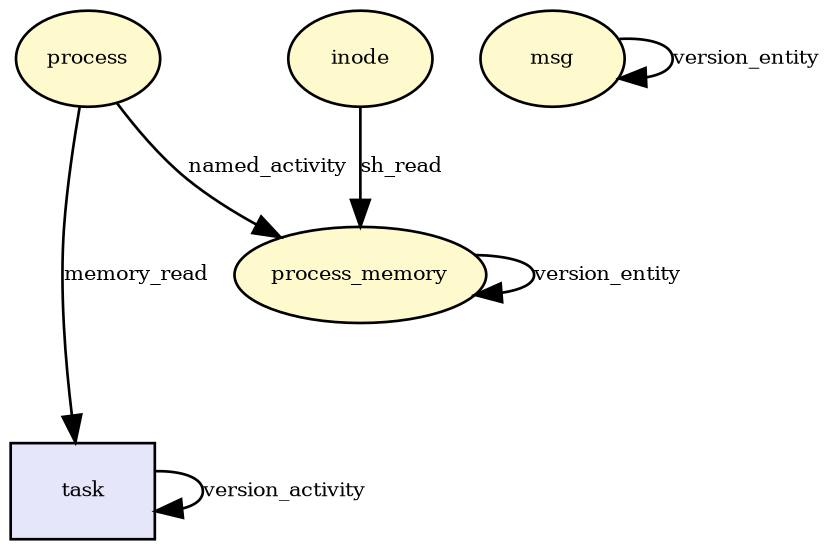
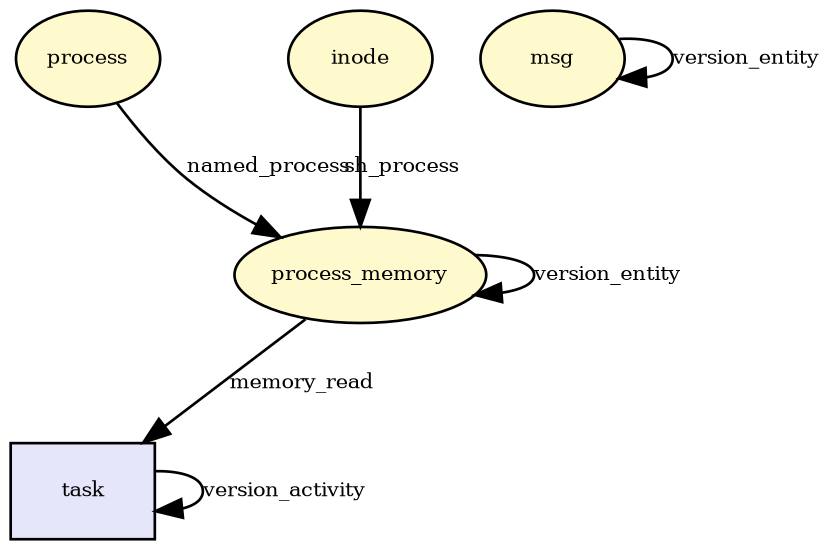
edge "process" -> "process_memory": label "named_activity" -> "named_process"
edge "inode" -> "process_memory": label "sh_read" -> "sh_process"
edge "process" -> "task": now "process_memory" -> "task"
